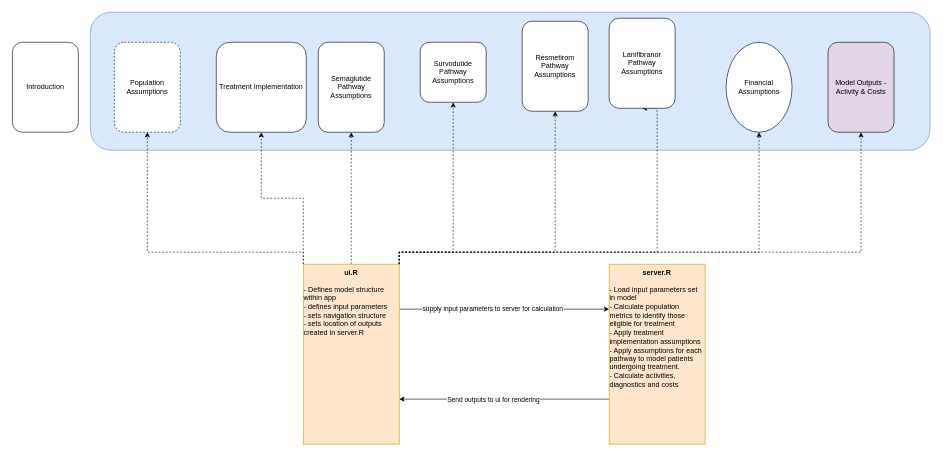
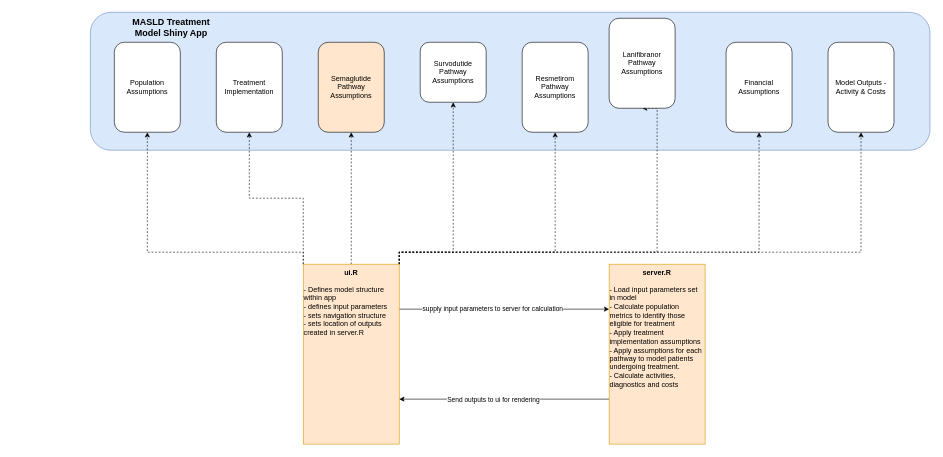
node "MASLD Treatment Model Shiny App": added
node "Resmetirom Pathway Assumptions": moved (555, 66) -> (555, 87)
node "Introduction": removed
node "Population Assumptions": style dashed -> solid
node "Treatment Implementation": size 90x90 -> 66x90
node "Semaglutide Pathway Assumptions": fillcolor #ffffff -> #ffe6cc
node "Financial Assumptions": shape ellipse -> rounded rectangle
node "Model Outputs - Activity & Costs": fillcolor #e1d5e7 -> #ffffff
